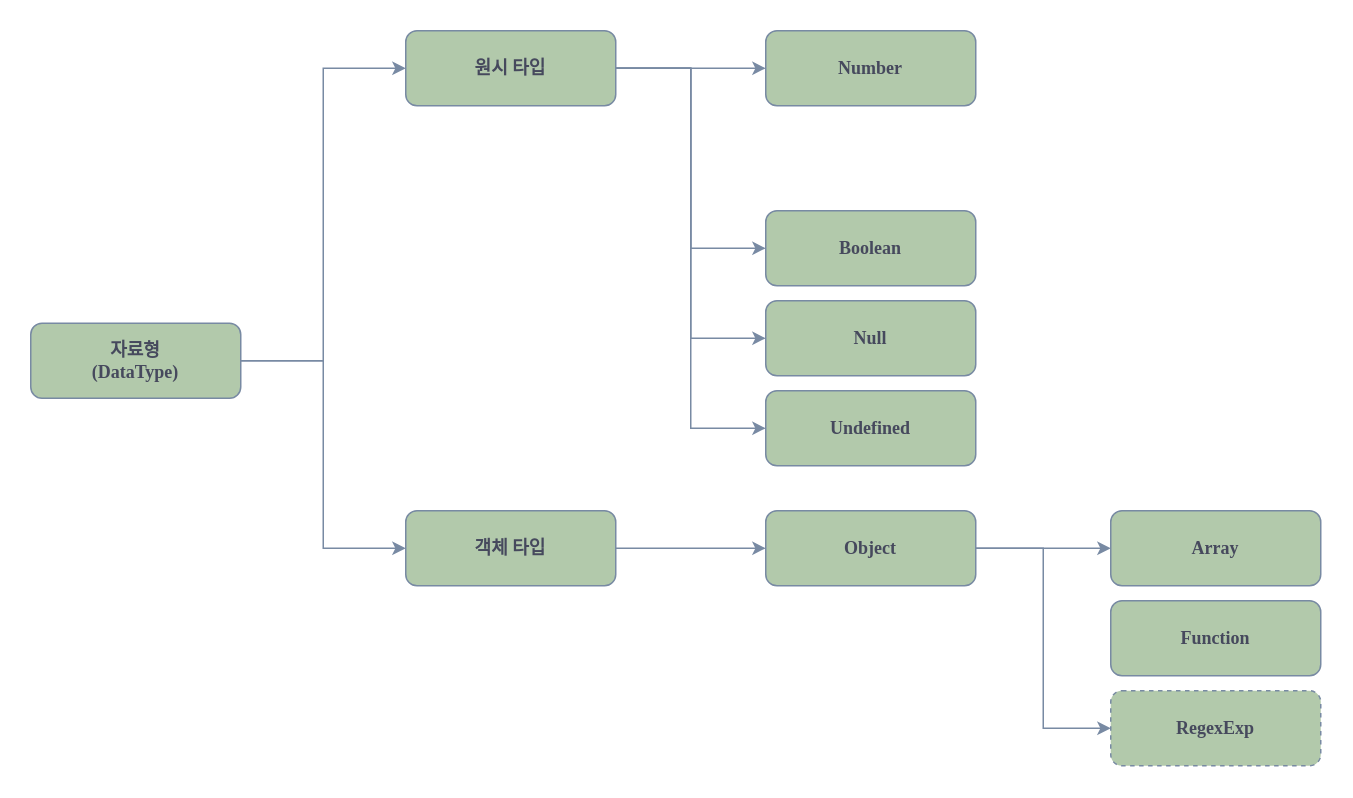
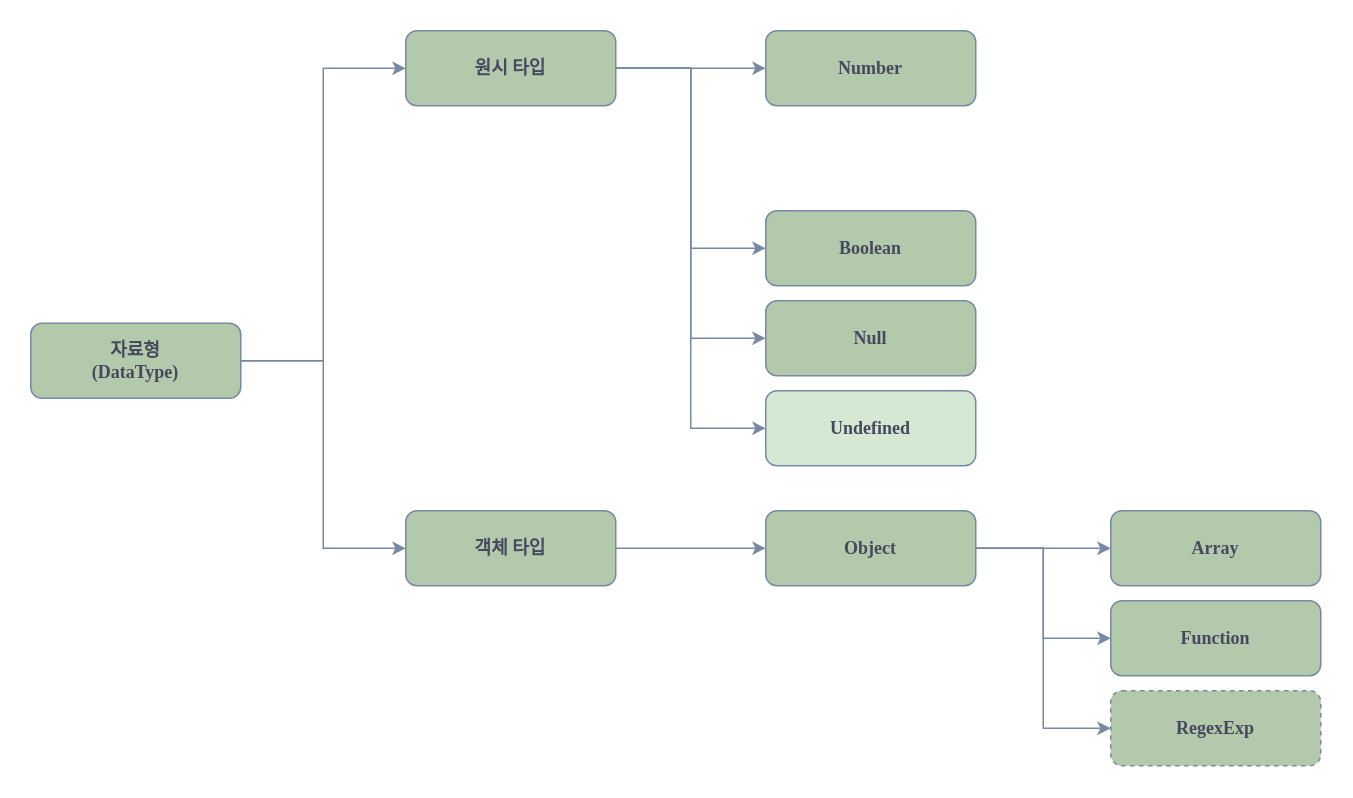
node "Undefined": fillcolor #b2c9ab -> #d5e8d4
edge "Object" -> "Function": added
